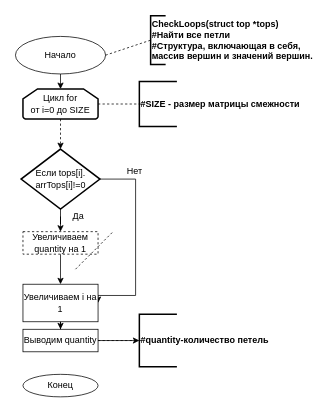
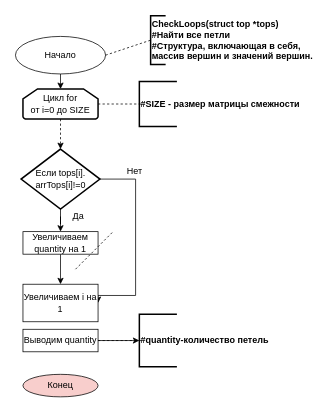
node "Увеличиваем quantity на 1": style dashed -> solid
edge "Увеличиваем i на 1" -> "Выводим quantity": removed
node "Конец": fillcolor #ffffff -> #f8cecc
